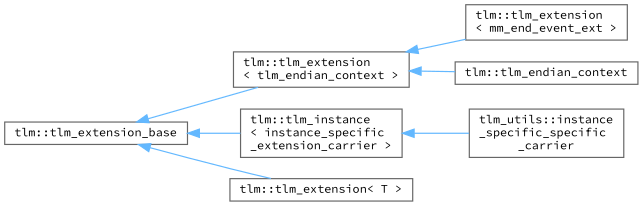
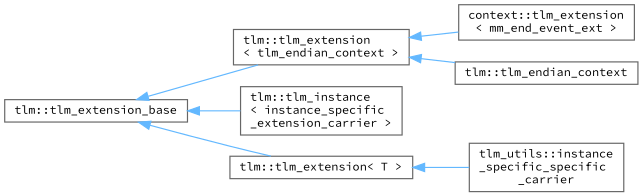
node "tlm::tlm_extension < mm_end_event_ext >": label "tlm::tlm_extension < mm_end_event_ext >" -> "context::tlm_extension < mm_end_event_ext >"
edge "tlm_utils::instance _specific_specific _carrier" -> "tlm::tlm_instance < instance_specific _extension_carrier >": now "tlm_utils::instance _specific_specific _carrier" -> "tlm::tlm_extension< T >"
